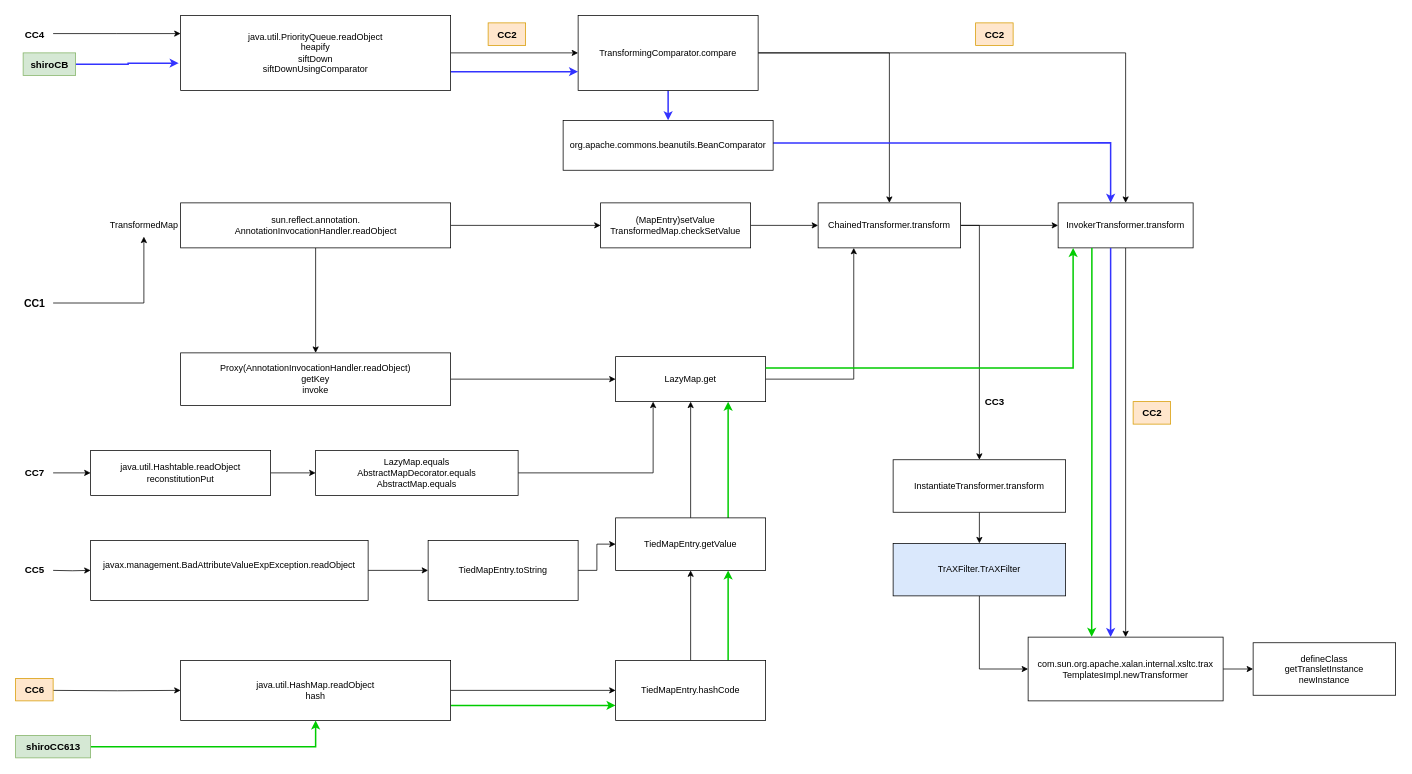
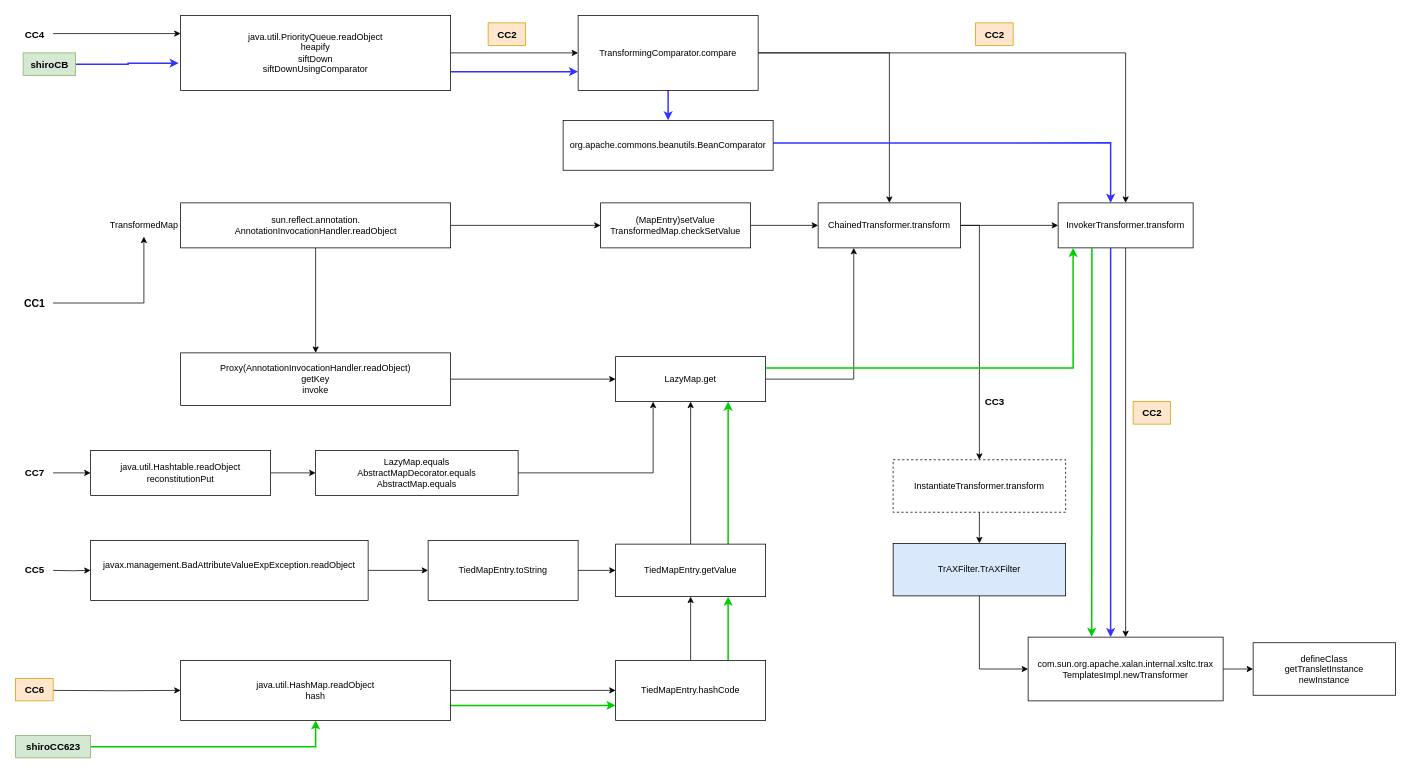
node "InstantiateTransformer.transform": style solid -> dashed
node "TiedMapEntry.getValue": moved (690, 544) -> (690, 570)
node "shiroCC613": label "shiroCC613" -> "shiroCC623"
